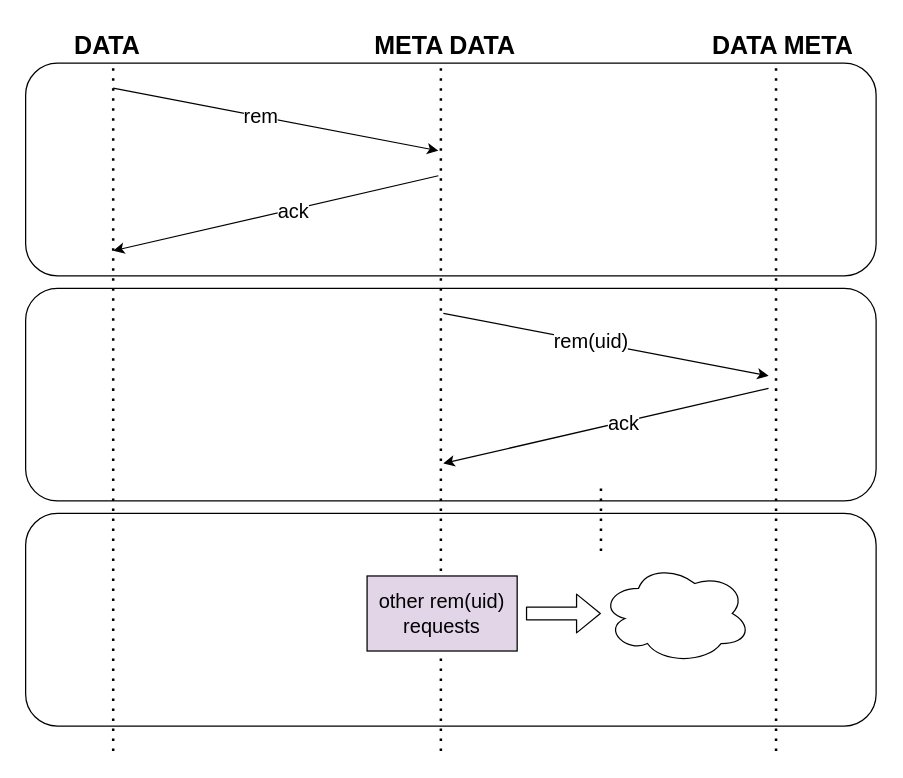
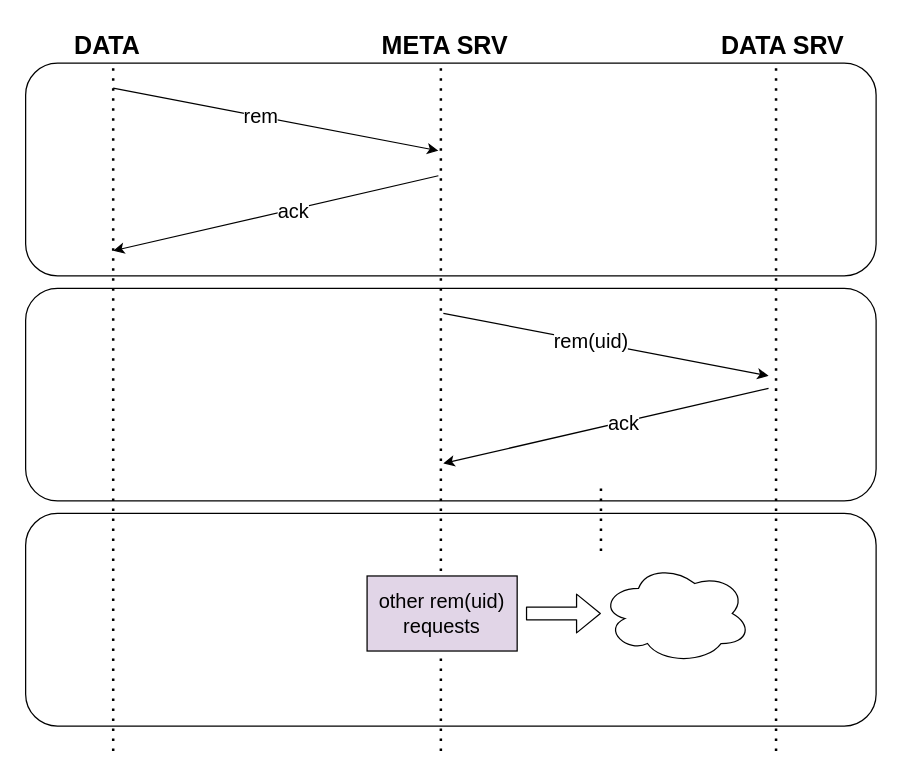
node "META DATA": label "META DATA" -> "META SRV"
node "DATA META": label "DATA META" -> "DATA SRV"
